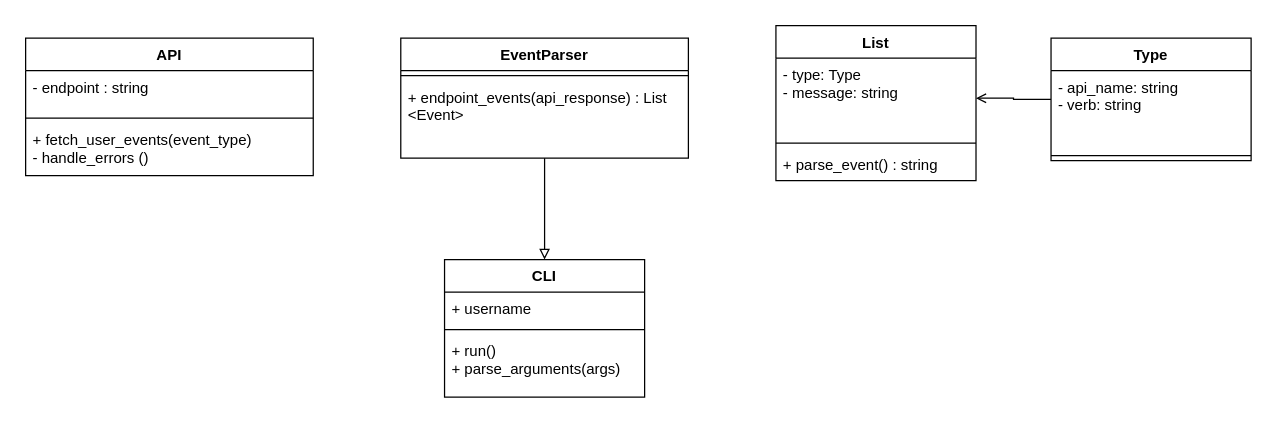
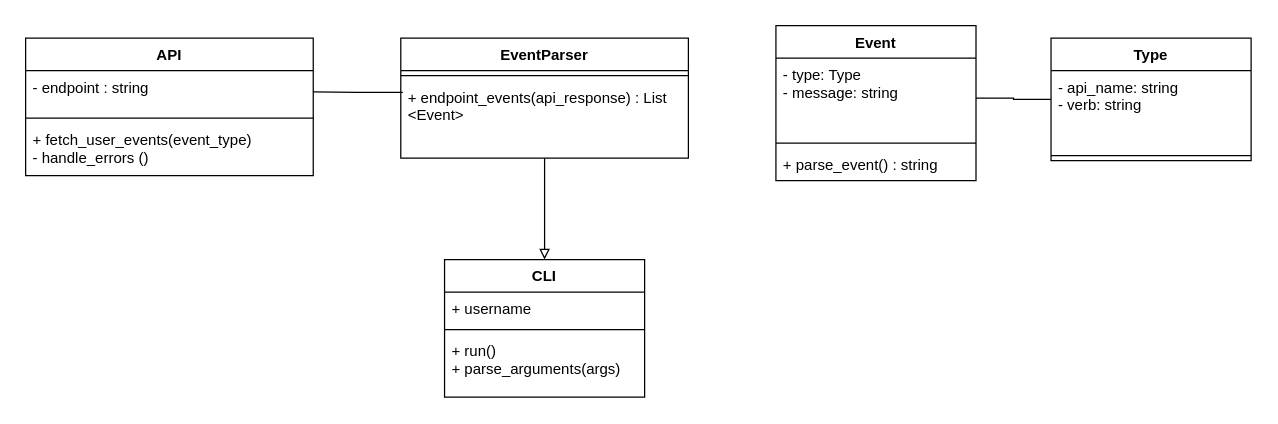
node "List": label "List" -> "Event"
edge "- endpoint : string" -- "+ endpoint_events(api_response) : List <Event>": added
edge "Type" -> "- type: Type - message: string": arrowhead open -> none
